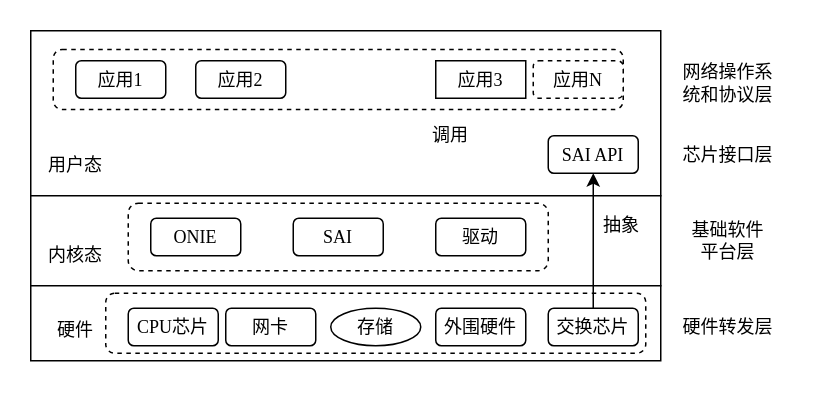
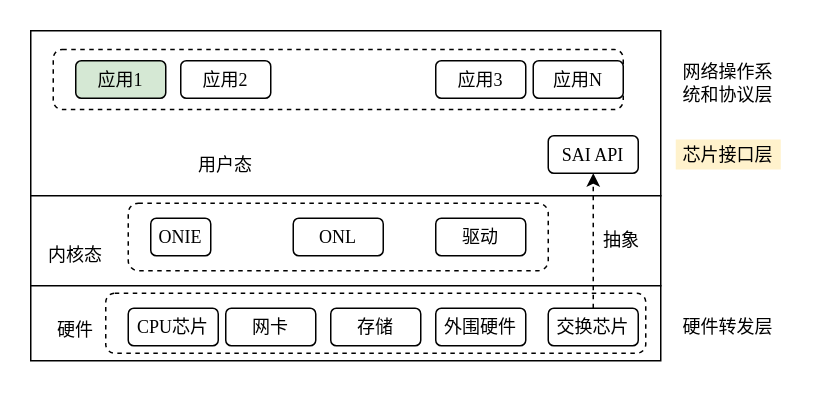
node "应用1": fillcolor #ffffff -> #d5e8d4
node "应用2": moved (241, 80) -> (226, 80)
node "应用3": shape rectangle -> rounded rectangle
node "应用N": style dashed -> solid
node "调用": removed
node "芯片接口层": fillcolor #ffffff -> #fff2cc
node "用户态": moved (76, 166) -> (226, 166)
node "抽象": moved (622, 226) -> (622, 241)
node "ONIE": size 90x38 -> 60x38
node "SAI": label "SAI" -> "ONL"
node "基础软件平台层": removed
edge "交换芯片" -> "SAI API": style solid -> dashed
node "存储": shape ellipse -> rounded rectangle
